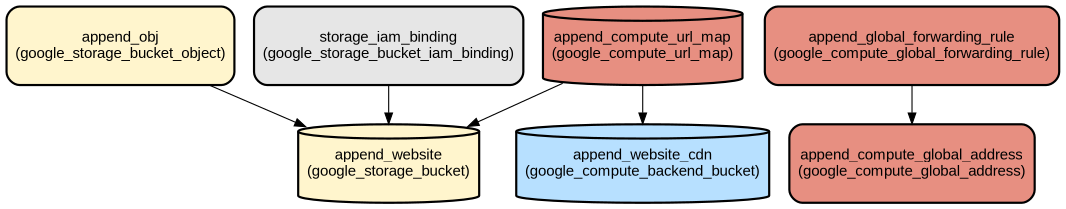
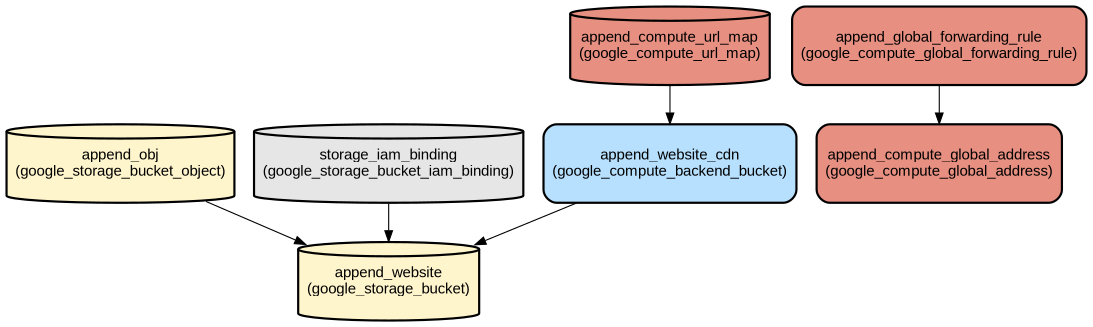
node "append_obj (google_storage_bucket_object)": shape box -> cylinder
node "storage_iam_binding (google_storage_bucket_iam_binding)": shape box -> cylinder
edge "append_compute_url_map (google_compute_url_map)" -> "append_website (google_storage_bucket)": now "append_website_cdn (google_compute_backend_bucket)" -> "append_website (google_storage_bucket)"
node "append_website_cdn (google_compute_backend_bucket)": shape cylinder -> box
